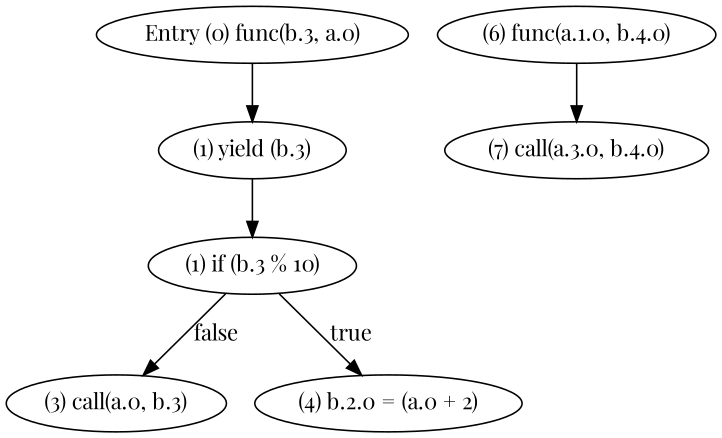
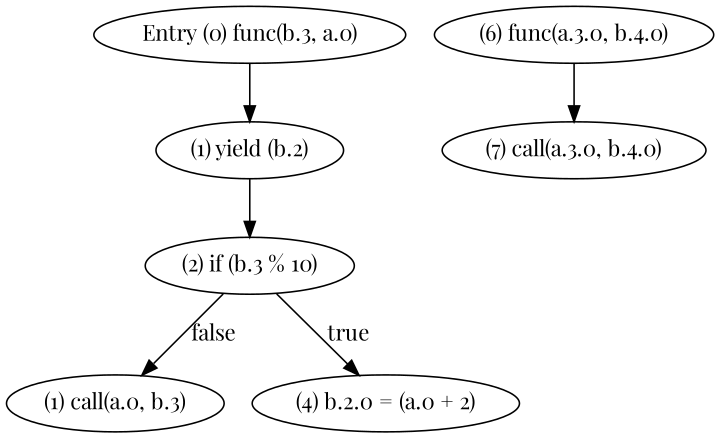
node "(6) func(a.1.0, b.4.0)": label "(6) func(a.1.0, b.4.0)" -> "(6) func(a.3.0, b.4.0)"
node "(1) yield (b.3)": label "(1) yield (b.3)" -> "(1) yield (b.2)"
node "(1) if (b.3 % 10)": label "(1) if (b.3 % 10)" -> "(2) if (b.3 % 10)"
node "(3) call(a.0, b.3)": label "(3) call(a.0, b.3)" -> "(1) call(a.0, b.3)"
